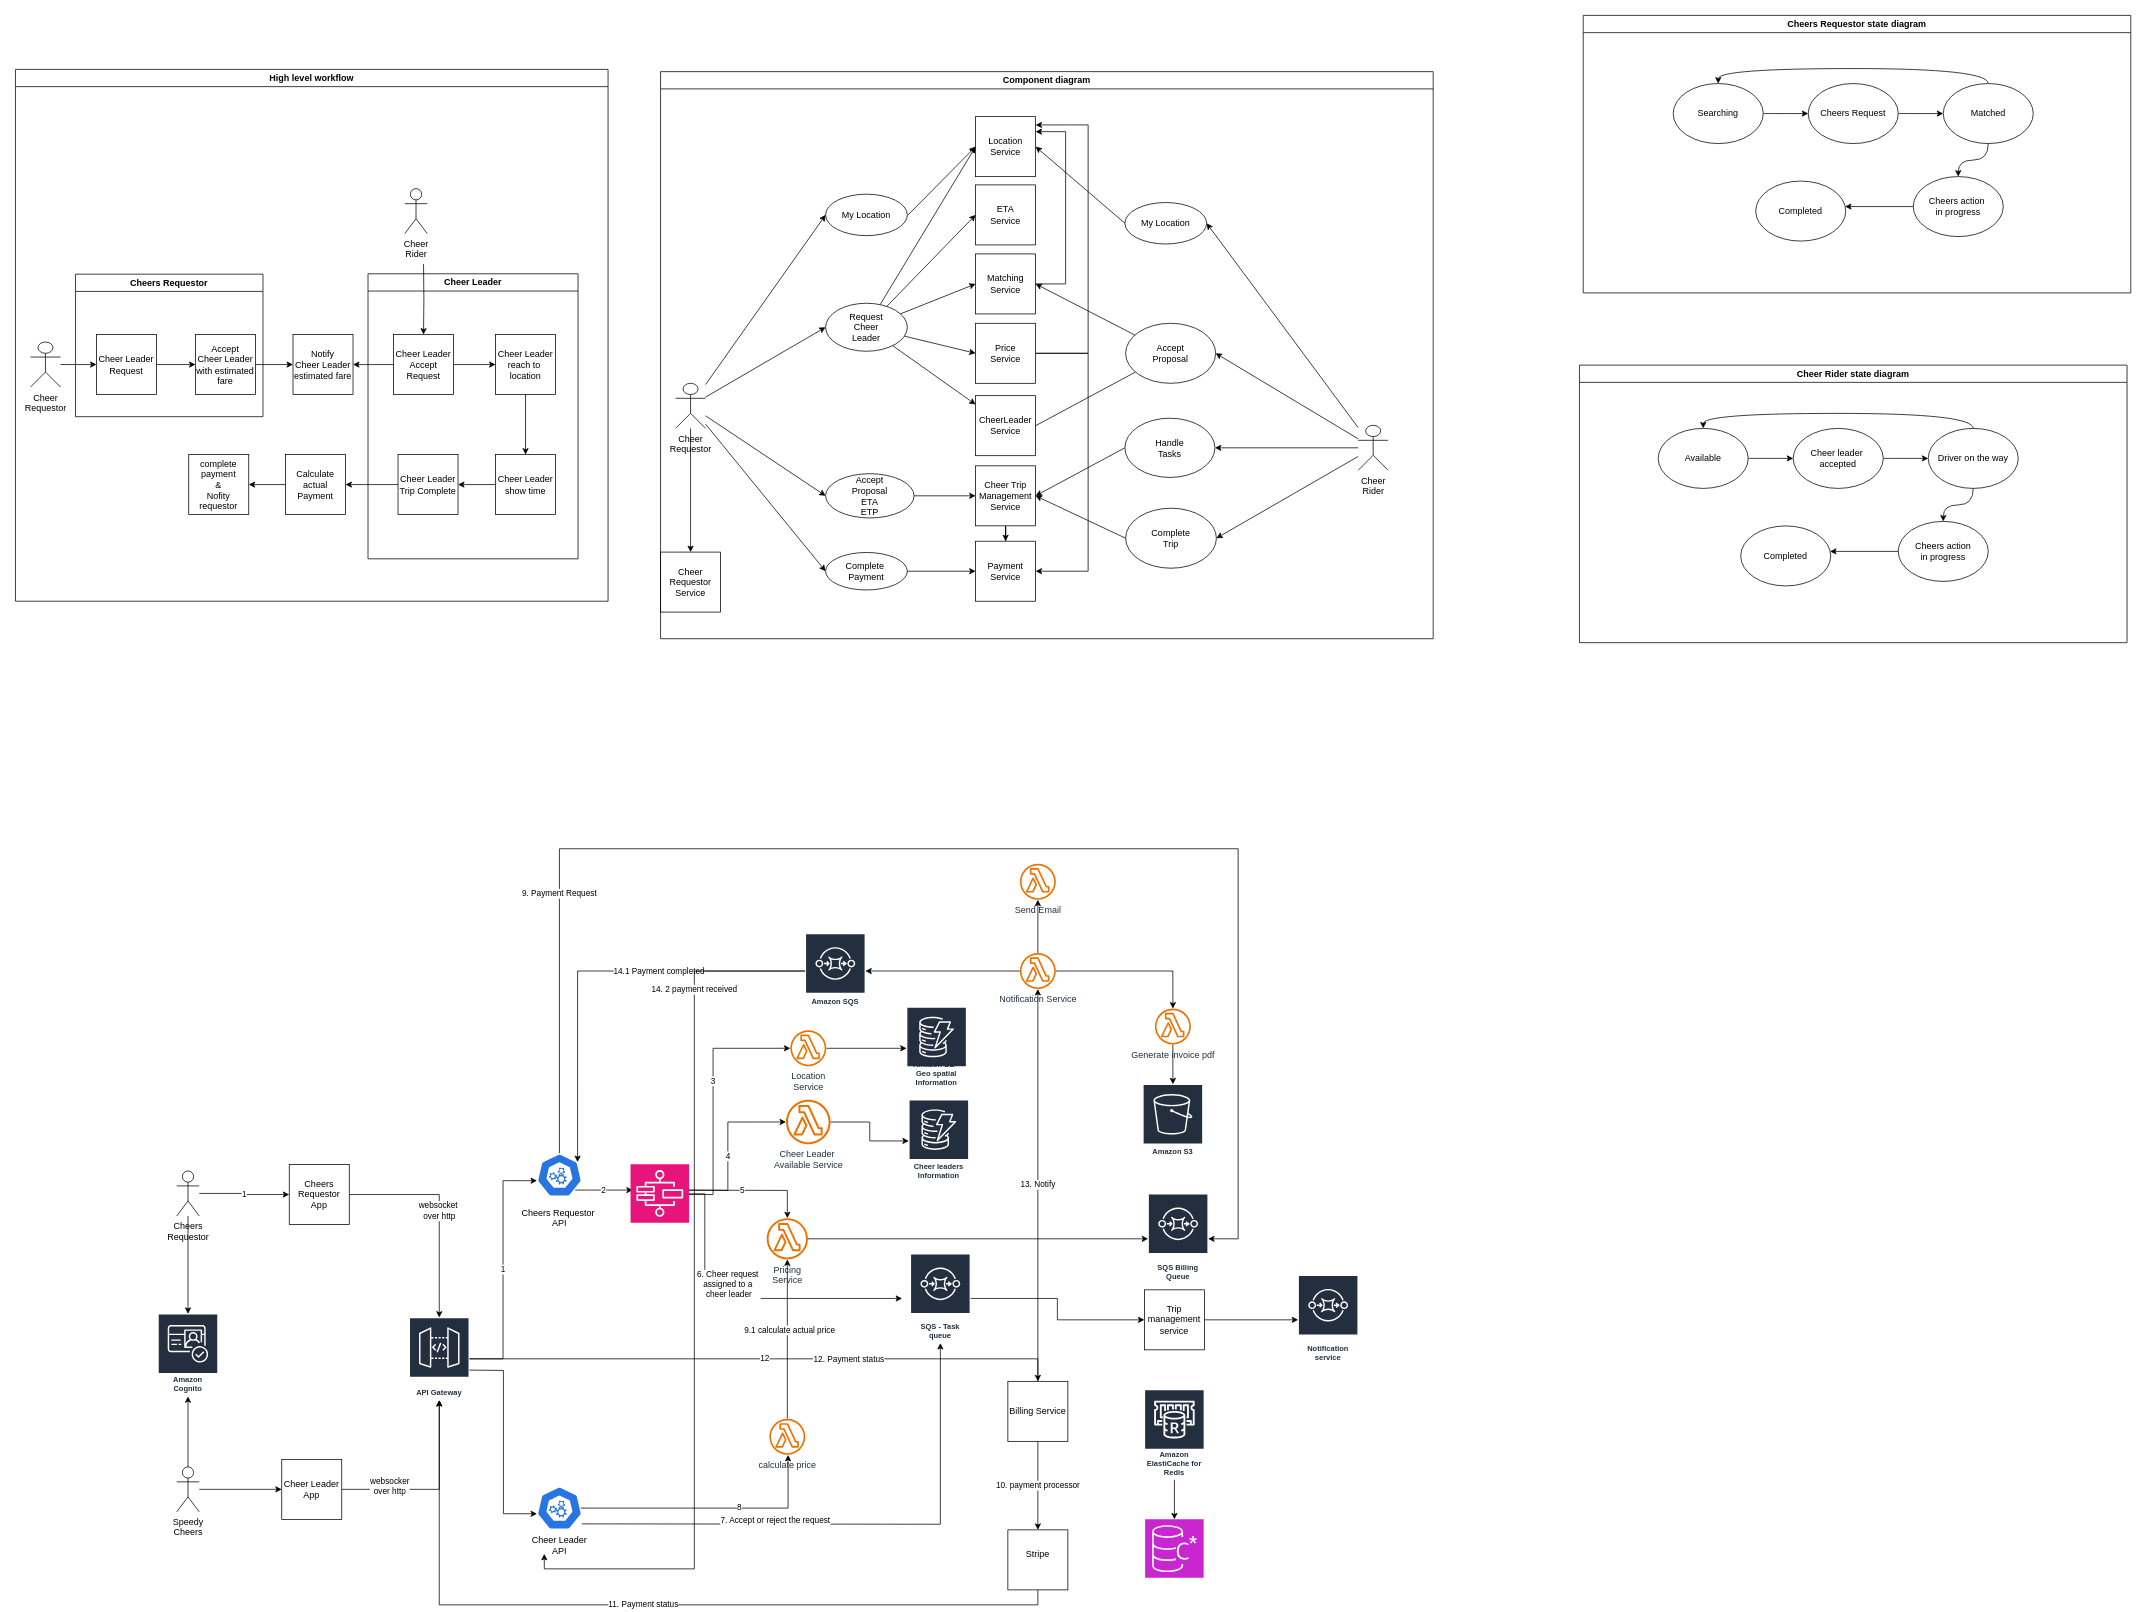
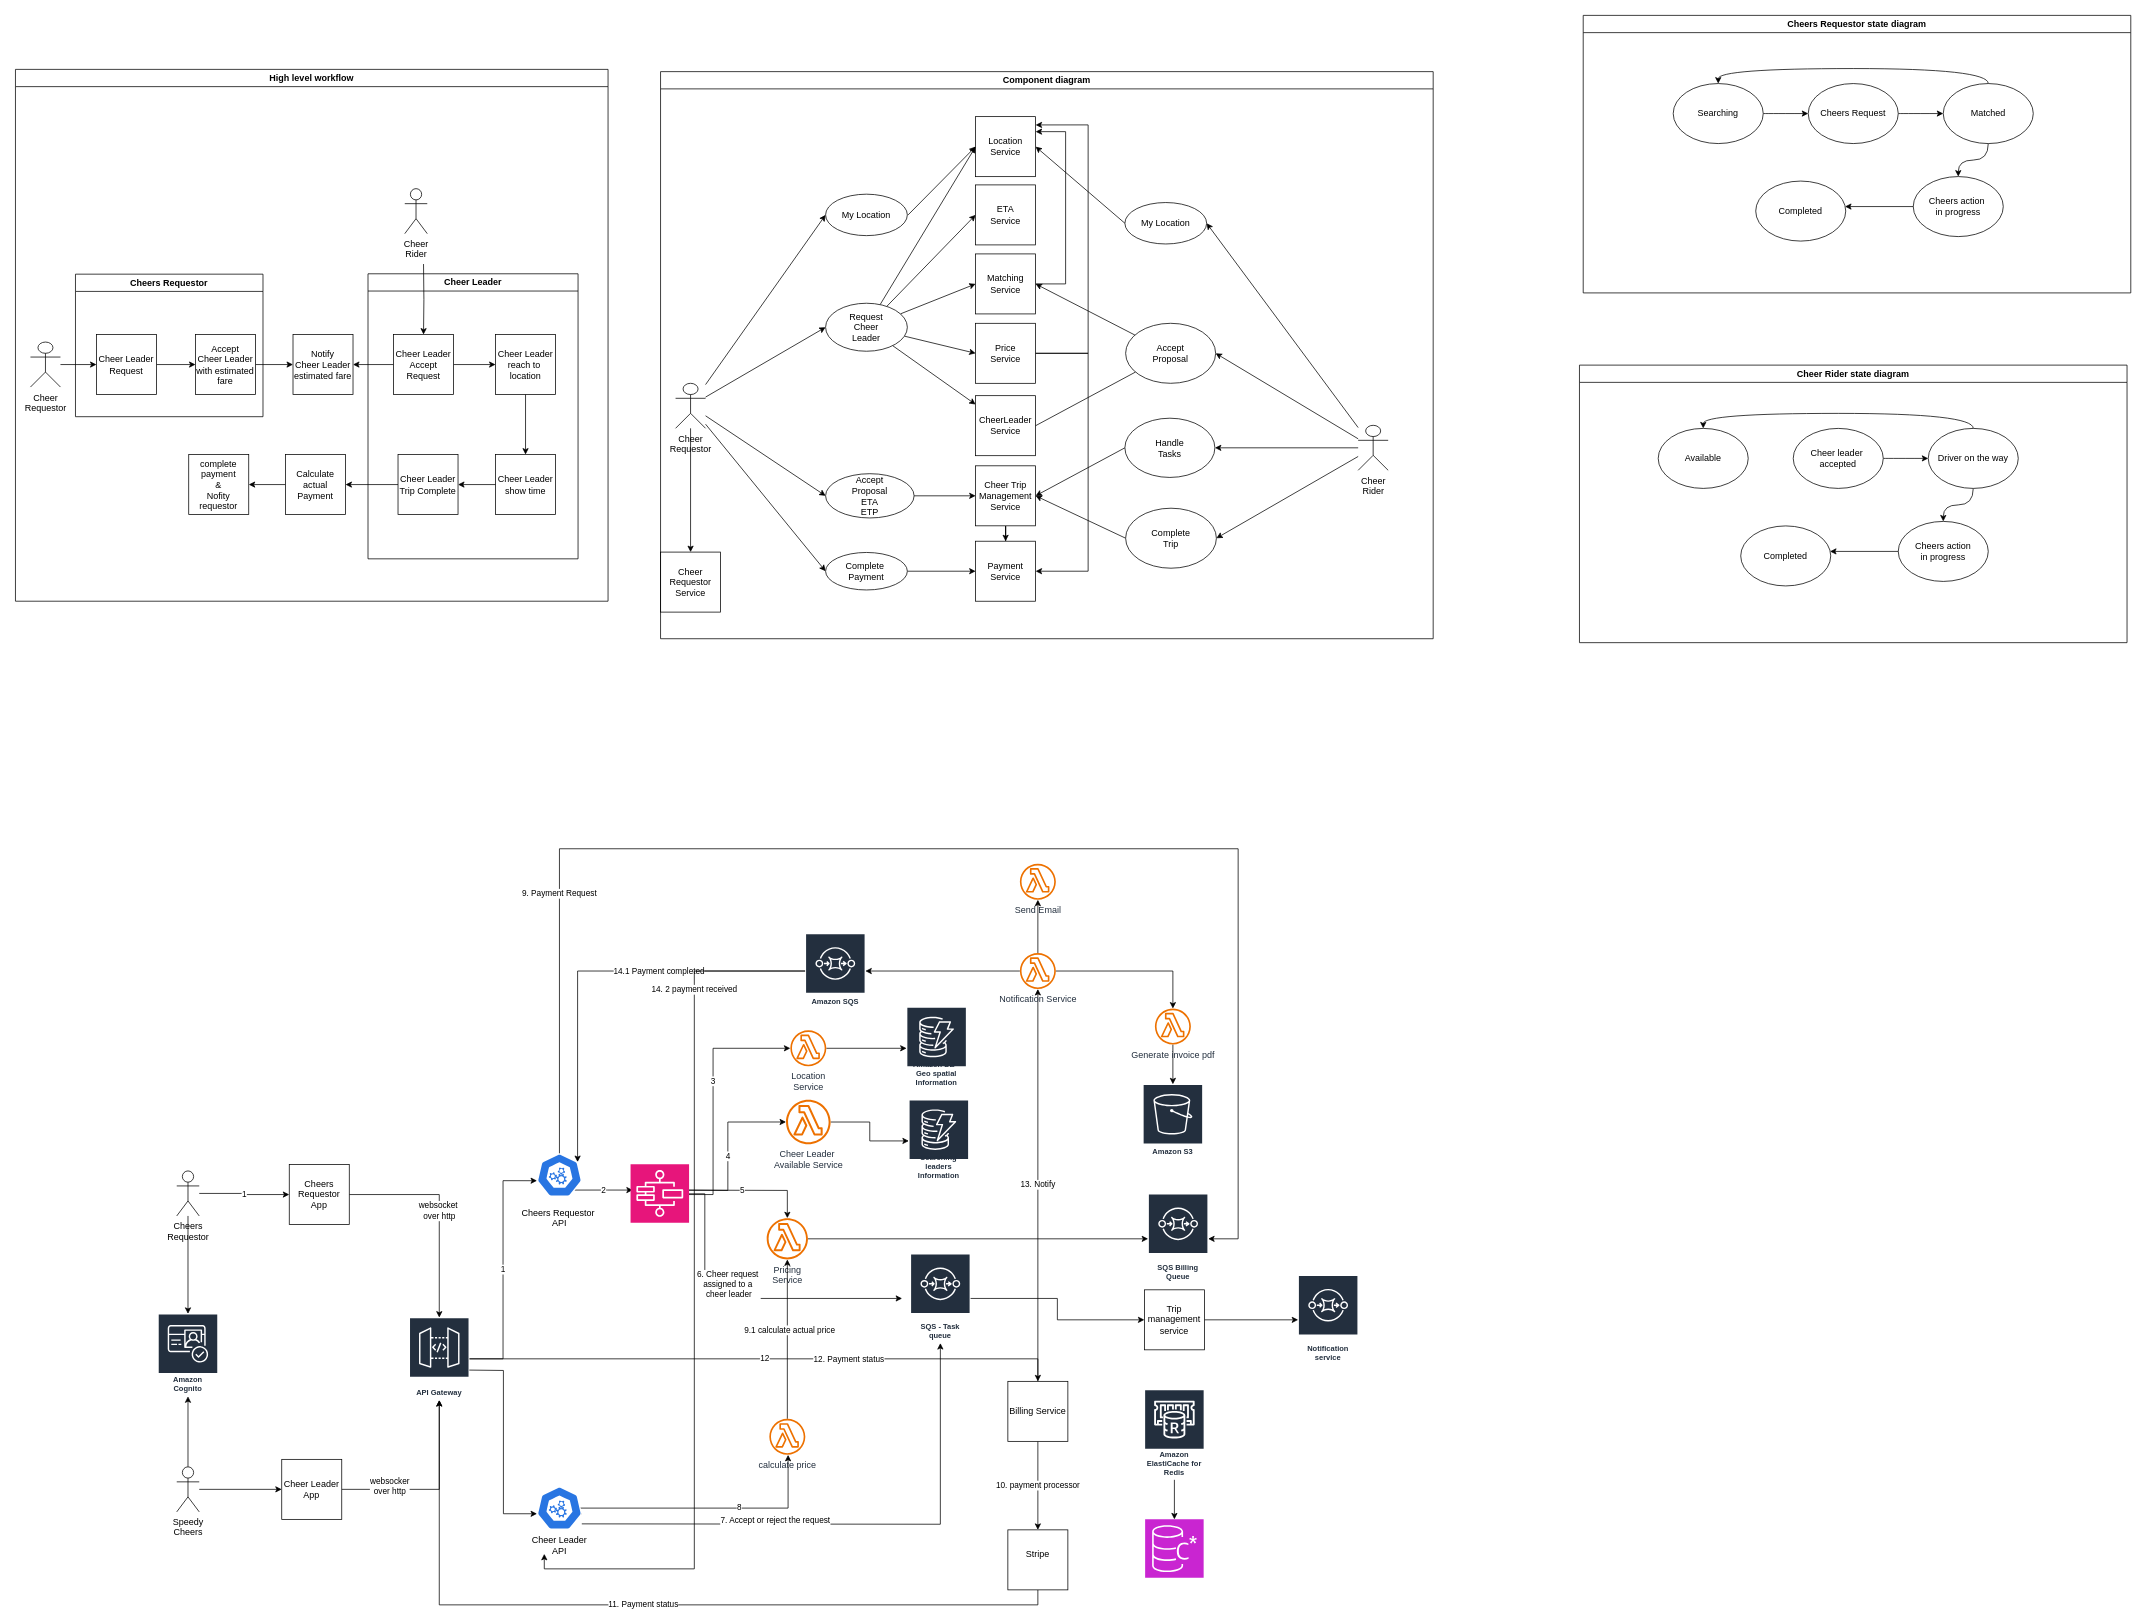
edge "Available" -> "Cheer leader accepted": removed
node "Cheer leaders Information": label "Cheer leaders Information" -> "Searching leaders Information"
